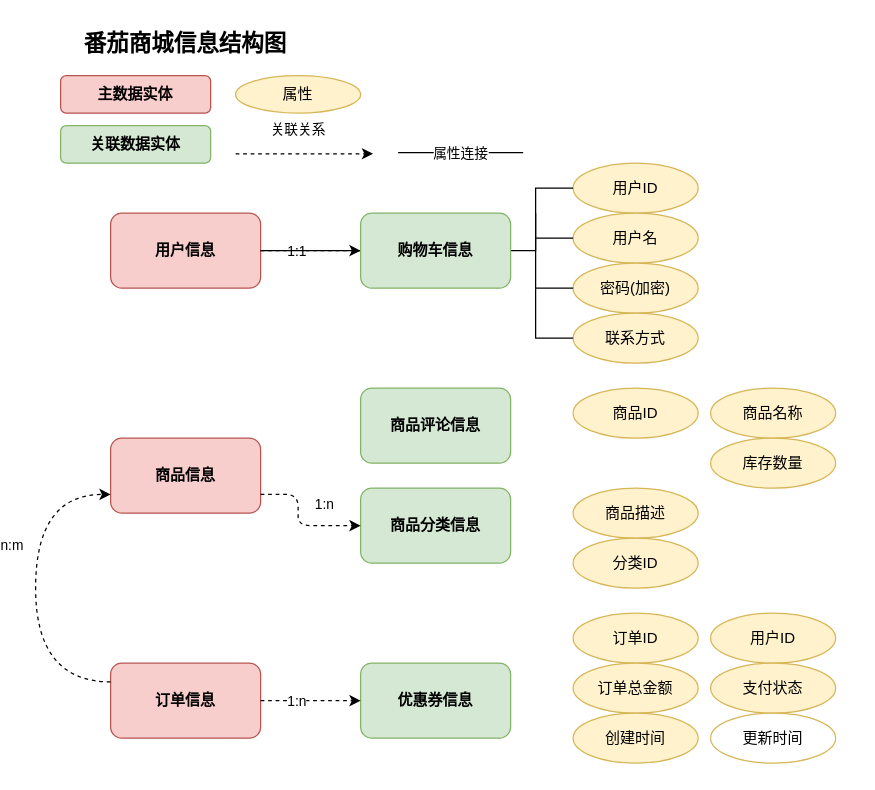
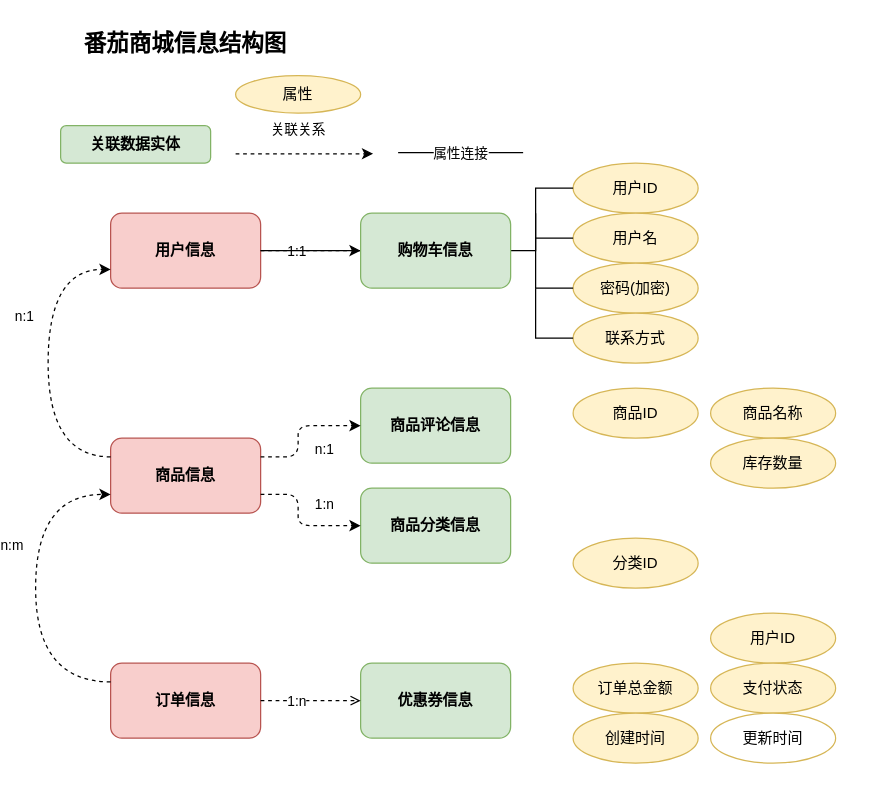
node "主数据实体": removed
edge "商品信息" -> "用户信息": added, label "n:1"
edge "商品信息" -> "商品评论信息": added, label "n:1"
node "商品描述": removed
node "订单ID": removed
edge "订单信息" -> "优惠券信息": arrowhead classic -> open
